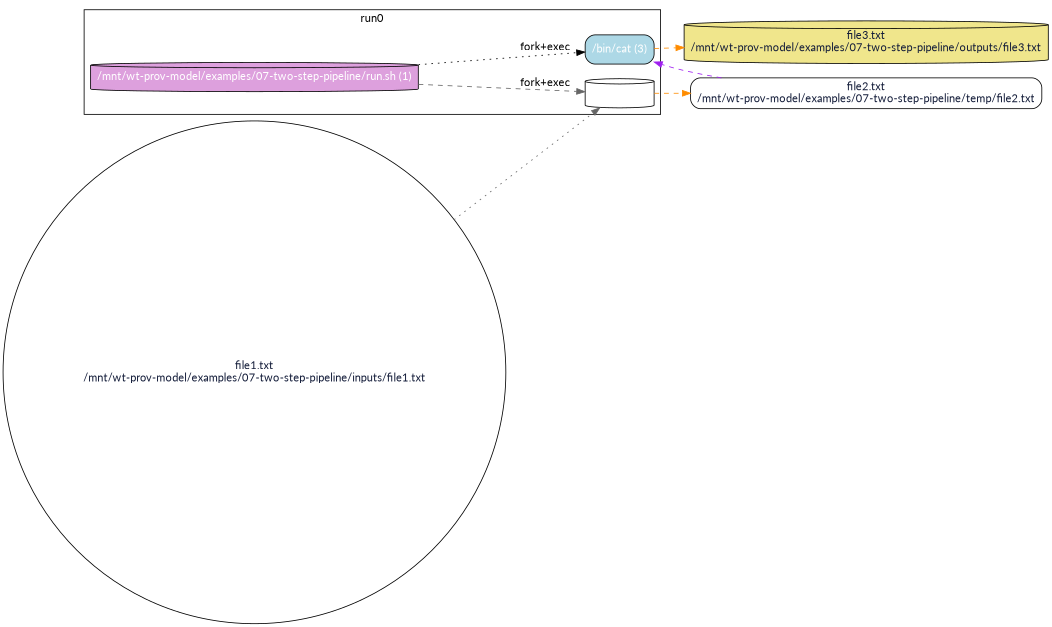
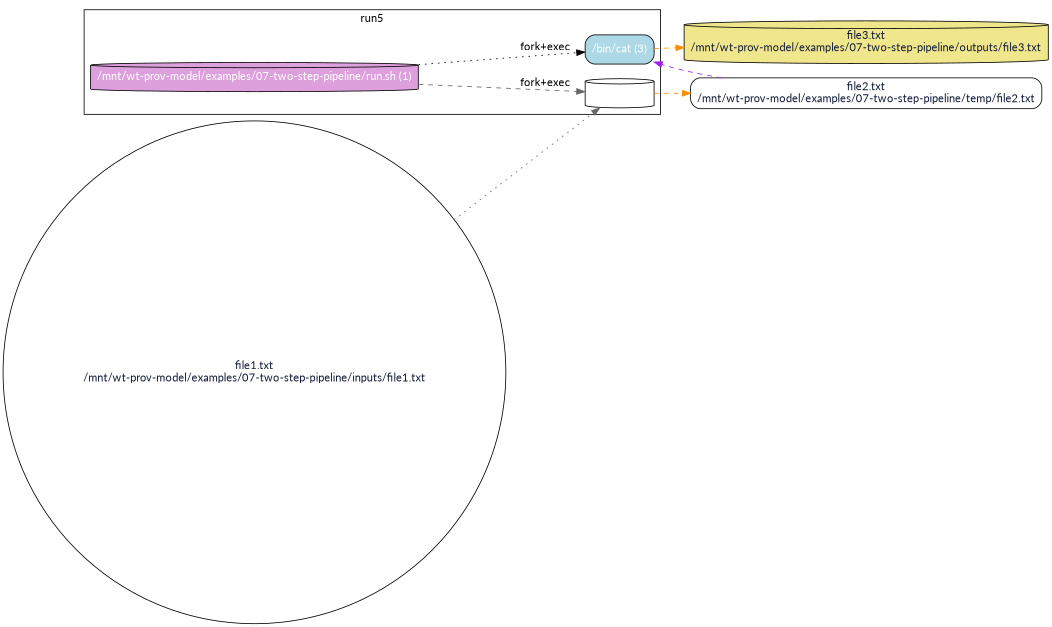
cluster "run0": label "run0" -> "run5"
